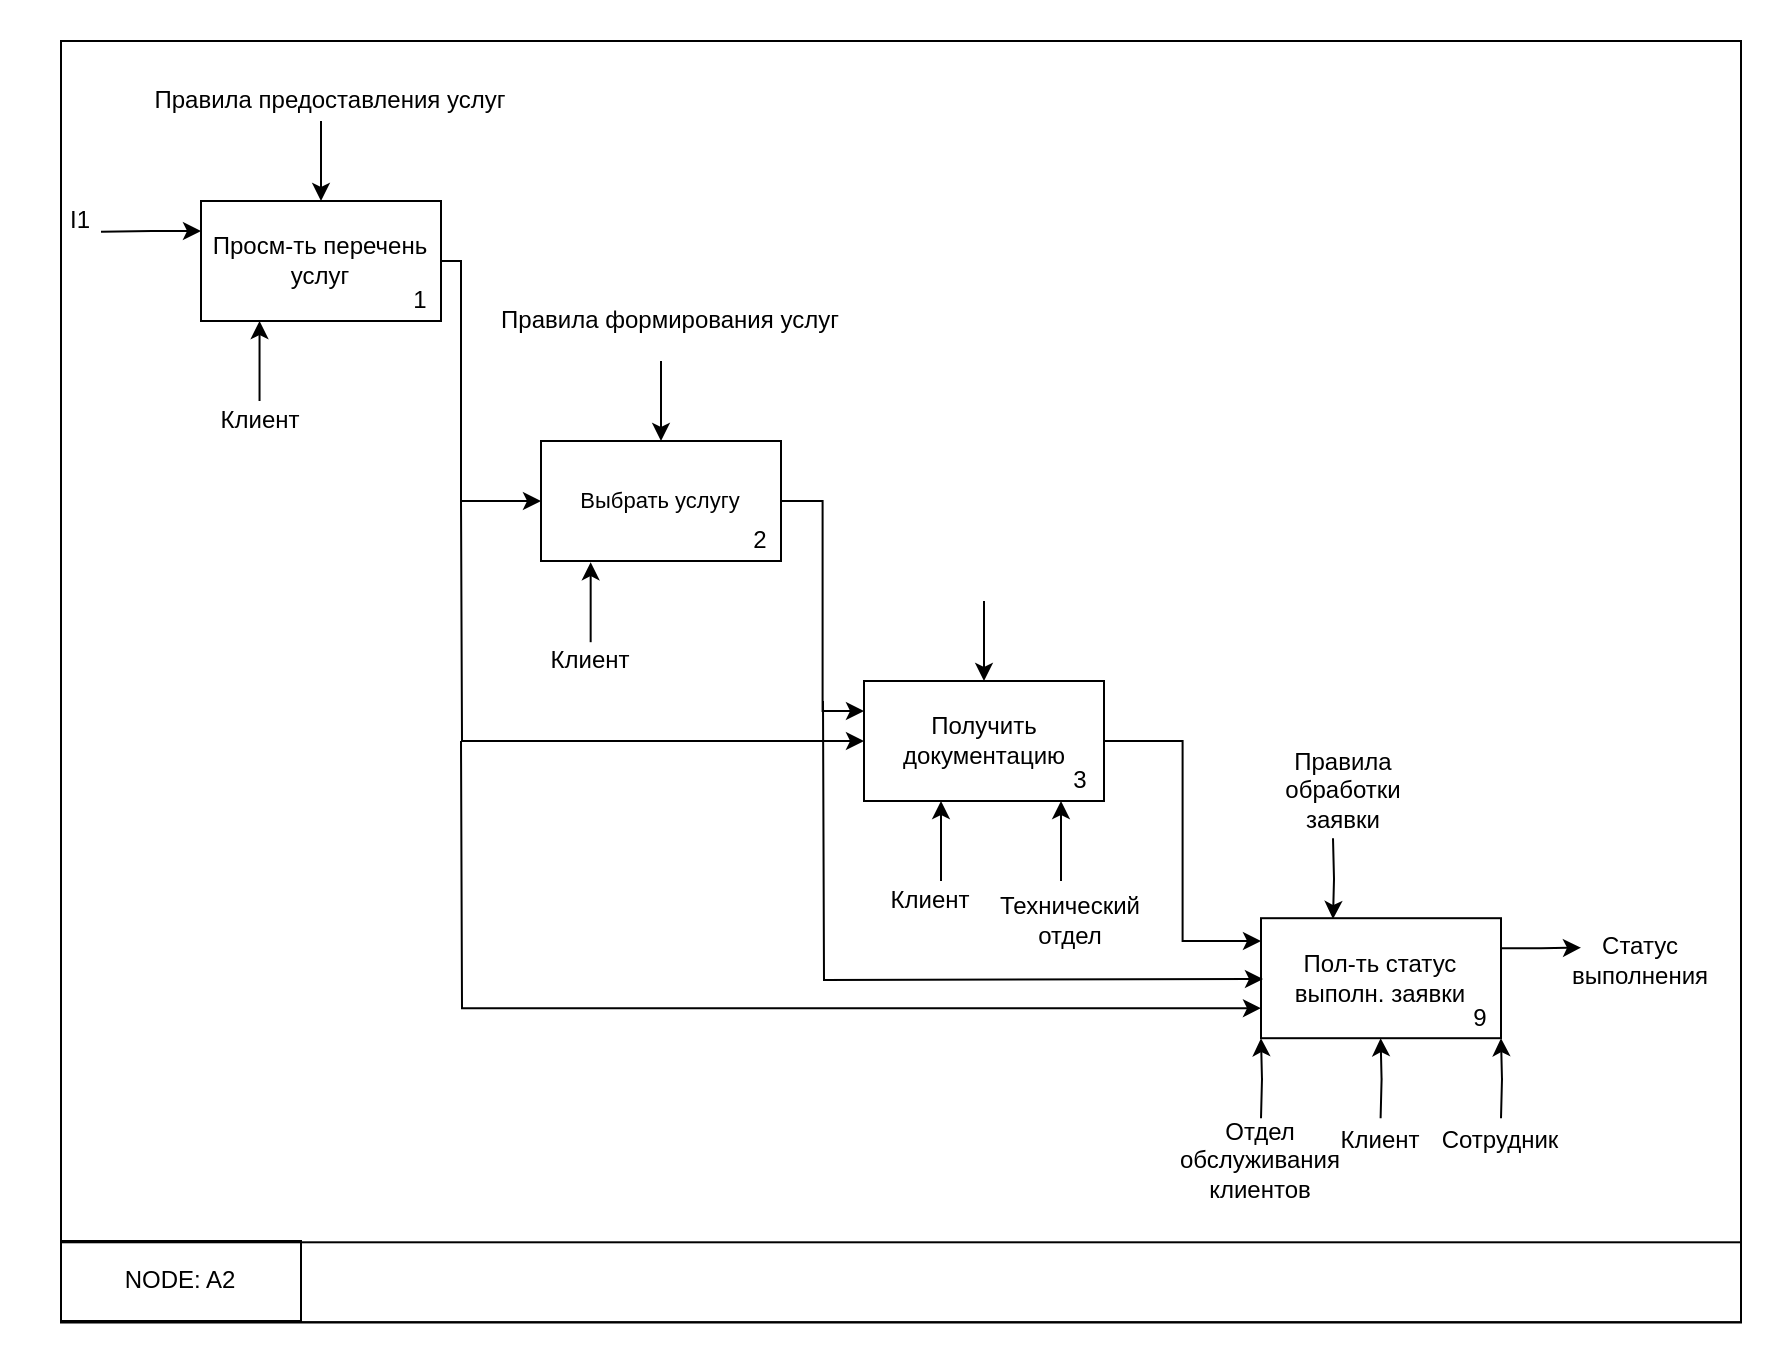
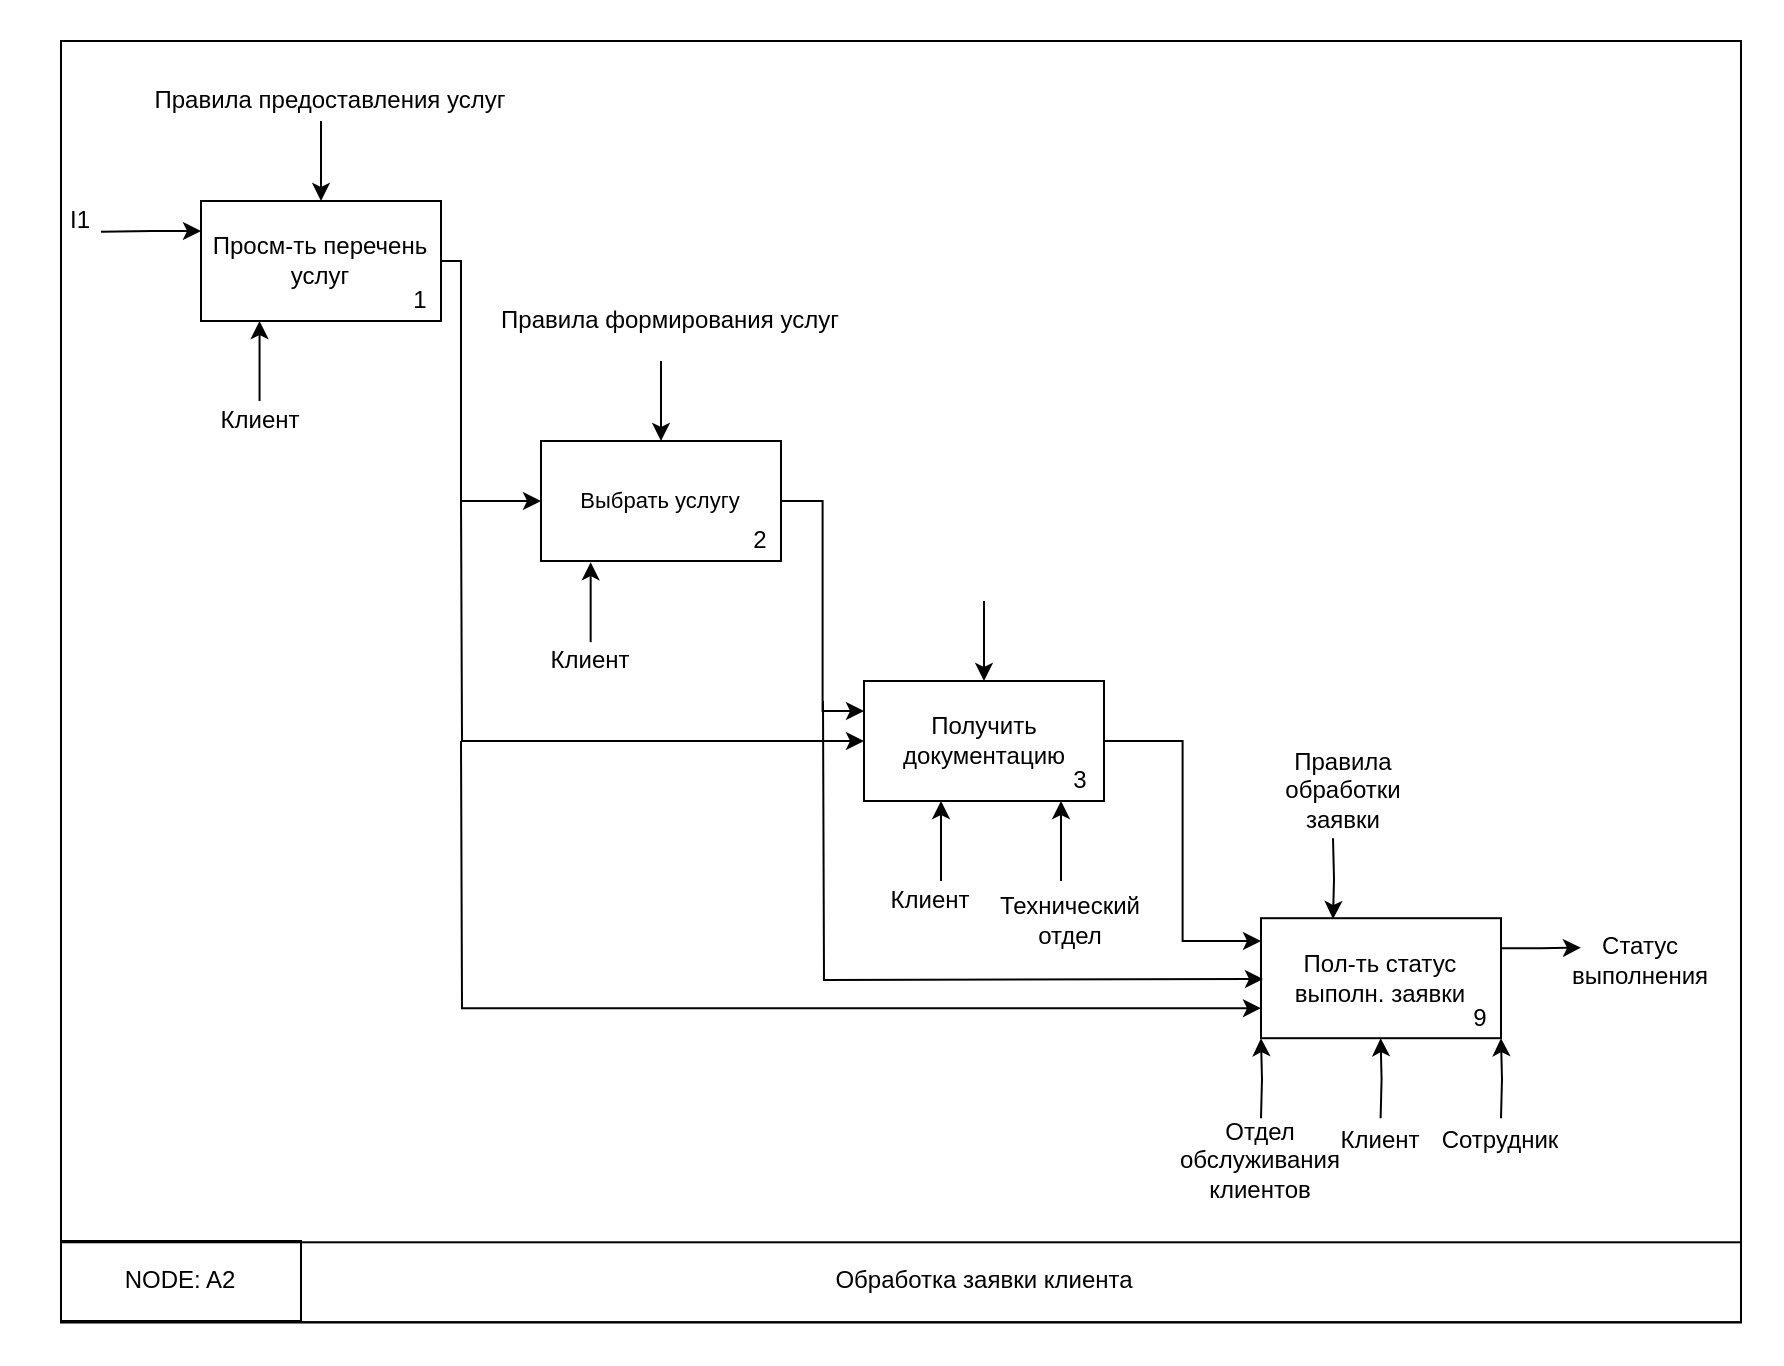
node "Обработка заявки клиента": added
